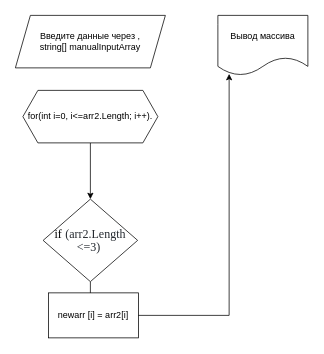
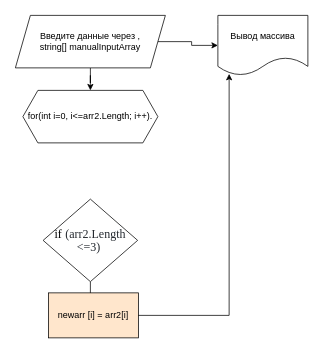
edge "Введите данные через , string[] manualInputArray" -> "Вывод массива": added
edge "Введите данные через , string[] manualInputArray" -> "for(int i=0, i<=arr2.Length; i++).": added
edge "for(int i=0, i<=arr2.Length; i++)." -> "if (arr2.Length <=3)": removed
node "newarr [i] = arr2[i]": fillcolor #ffffff -> #ffe6cc
